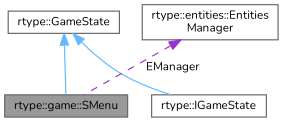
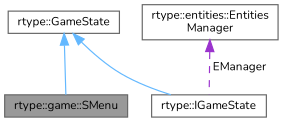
edge "rtype::game::SMenu" -> "rtype::entities::Entities Manager": now "rtype::IGameState" -> "rtype::entities::Entities Manager"
